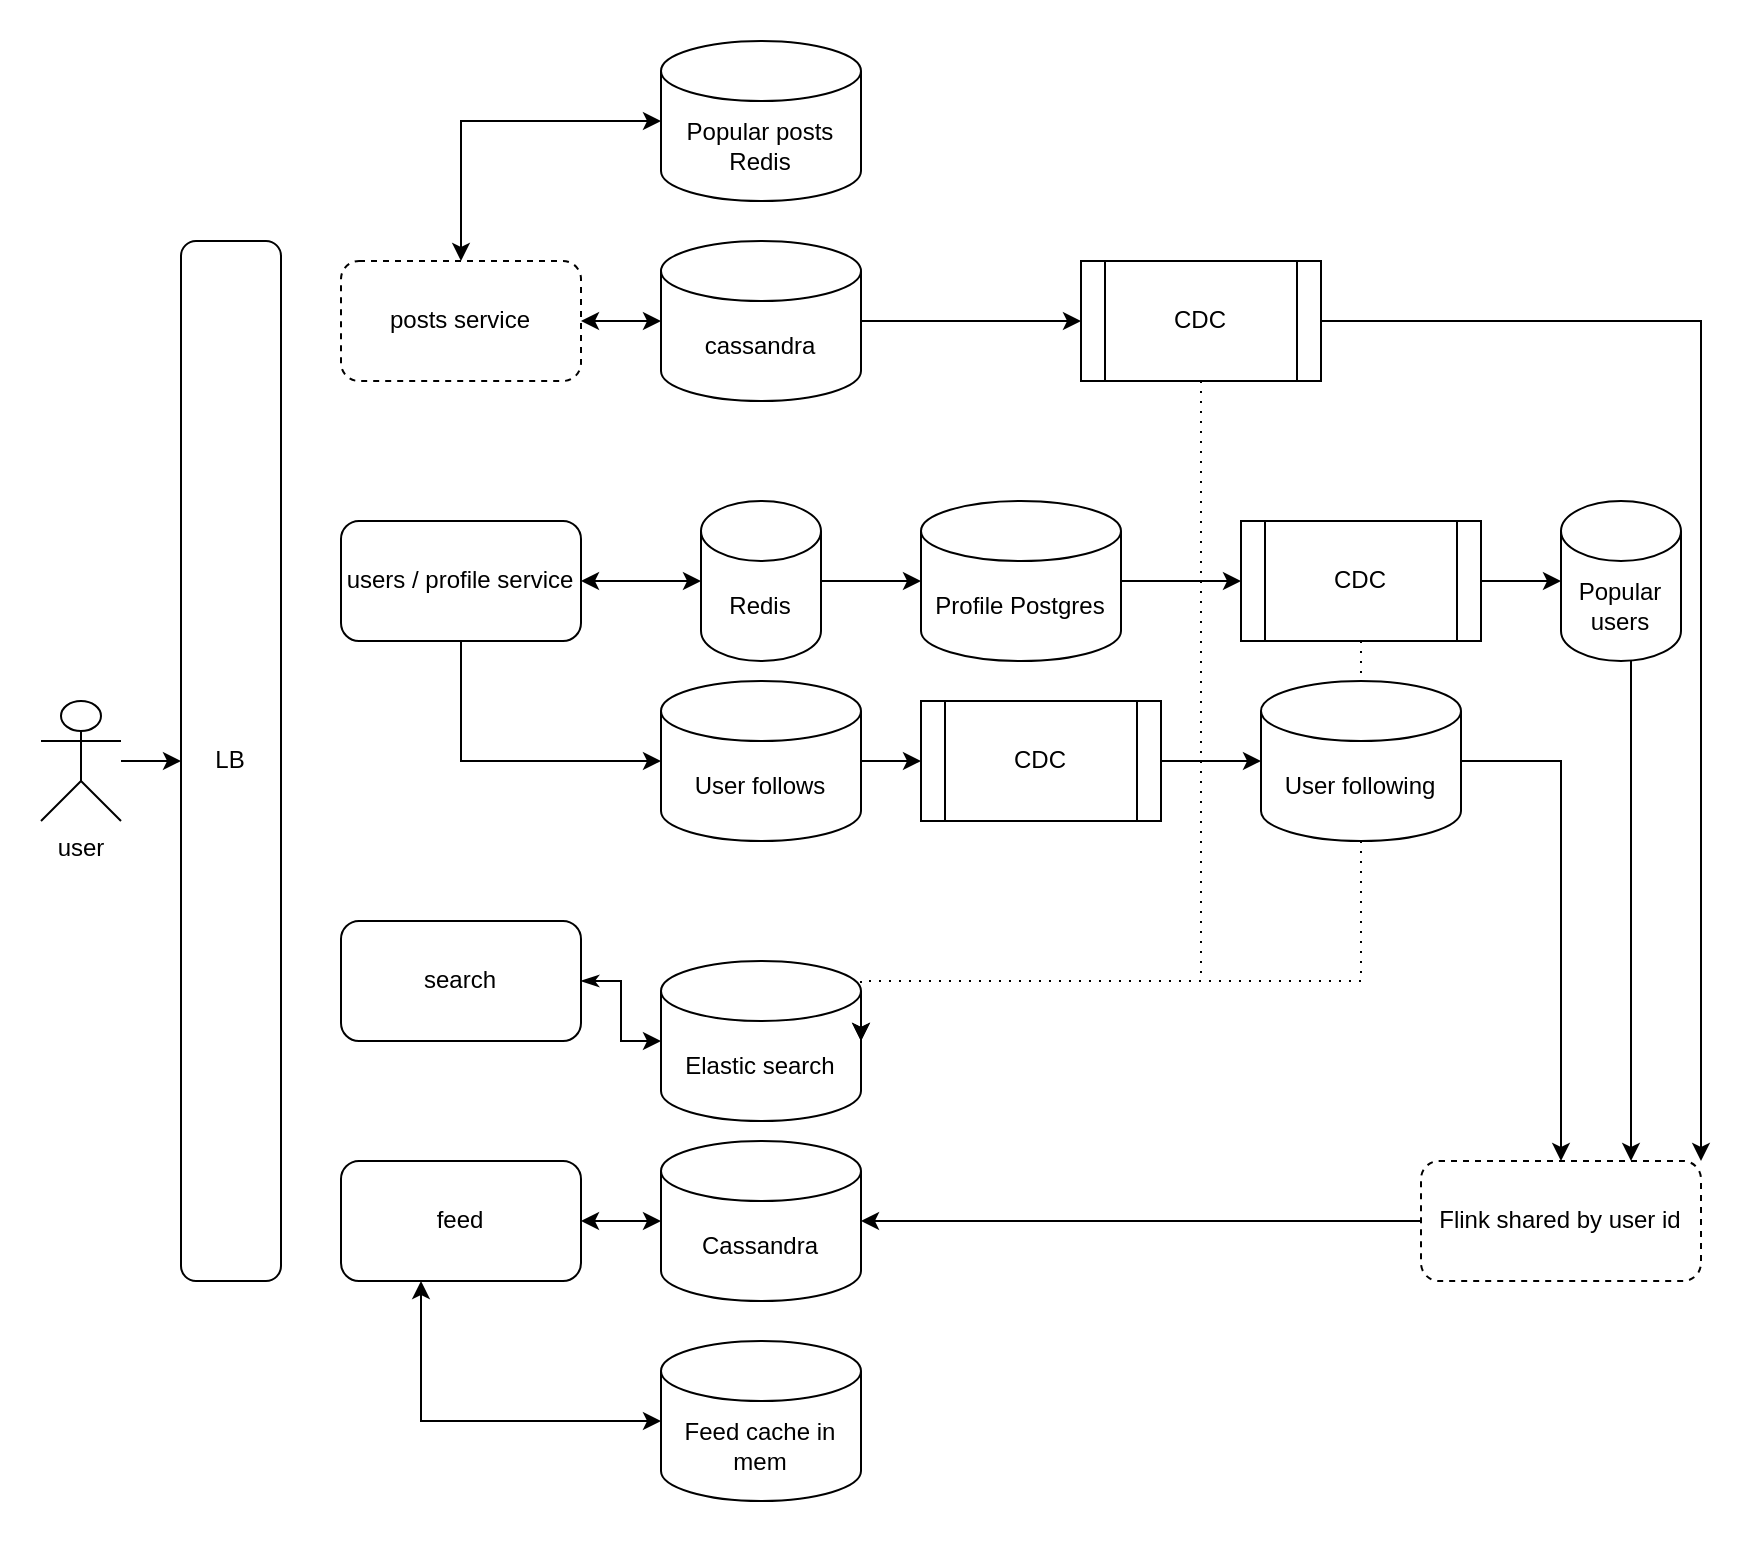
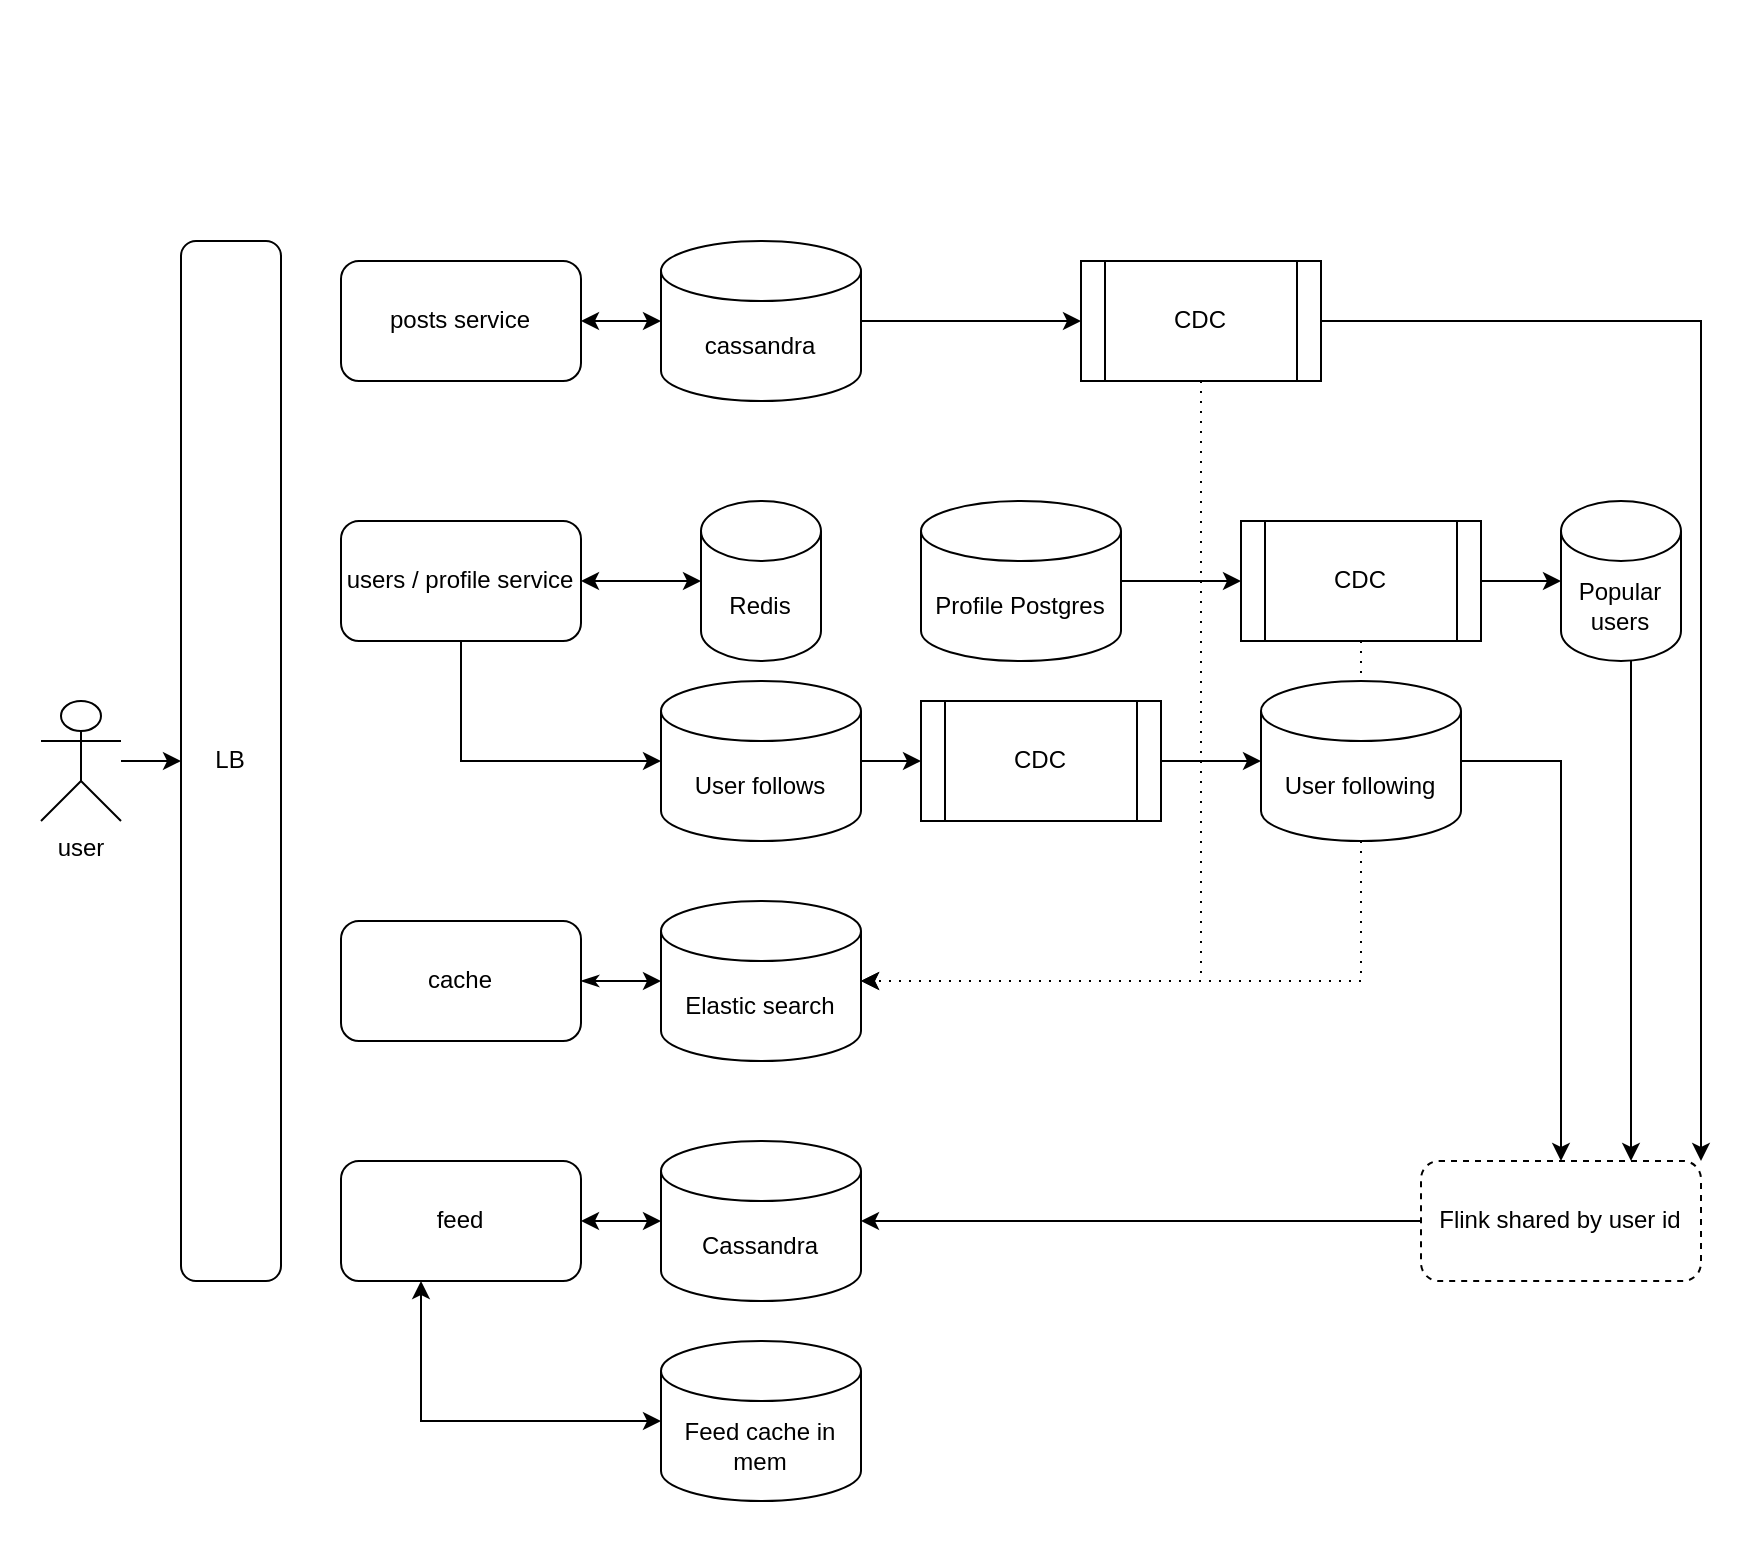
edge "Popular posts Redis" -- "posts service": removed
node "Popular posts Redis": removed
node "posts service": style dashed -> solid
edge "Redis" -> "Profile Postgres": removed
node "search": label "search" -> "cache"
node "Elastic search": moved (761, 1041) -> (761, 981)
